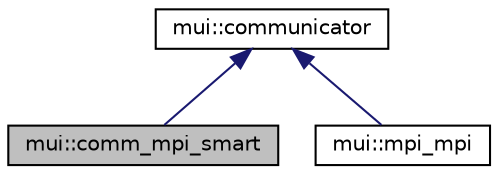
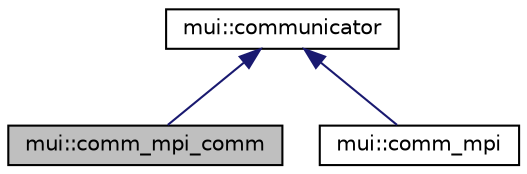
node "mui::comm_mpi_smart": label "mui::comm_mpi_smart" -> "mui::comm_mpi_comm"
node "mui::mpi_mpi": label "mui::mpi_mpi" -> "mui::comm_mpi"
